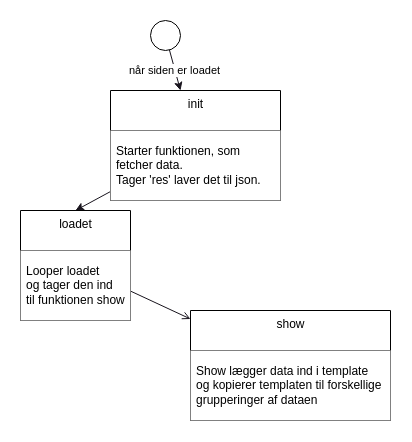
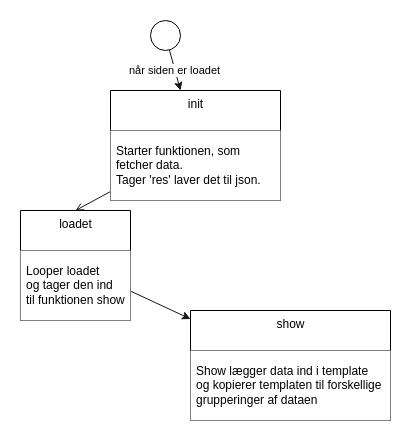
edge "init" -> "loadet": arrowhead classic -> open
edge "loadet" -> "show": arrowhead open -> classic
